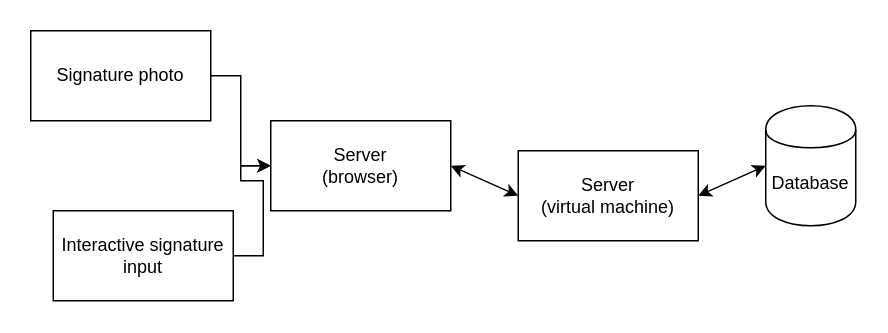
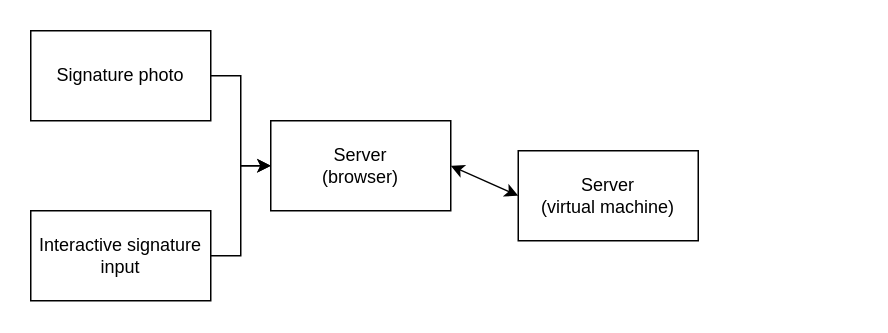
node "Database": removed
edge "Database" -- "Server (virtual machine)": removed
node "Interactive signature input": moved (143, 256) -> (121, 256)
